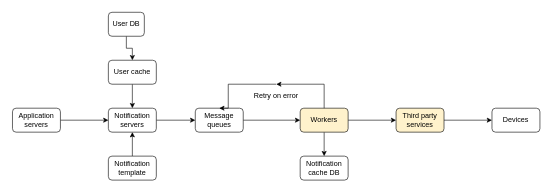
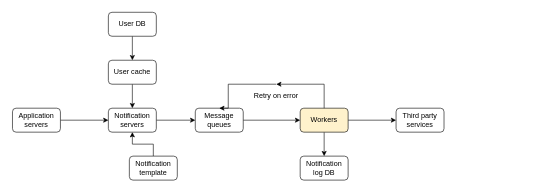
node "User DB": size 36x24 -> 48x24
node "Third party services": fillcolor #fff2cc -> #ffffff
edge "Third party services" -> "Devices": removed
node "Devices": removed
node "Notification template": moved (132, 168) -> (153, 168)
node "Notification cache DB": label "Notification cache DB" -> "Notification log DB"
